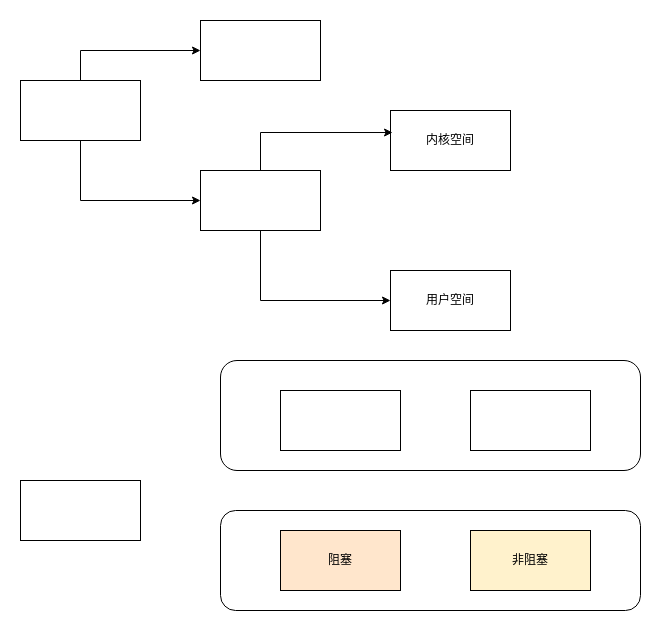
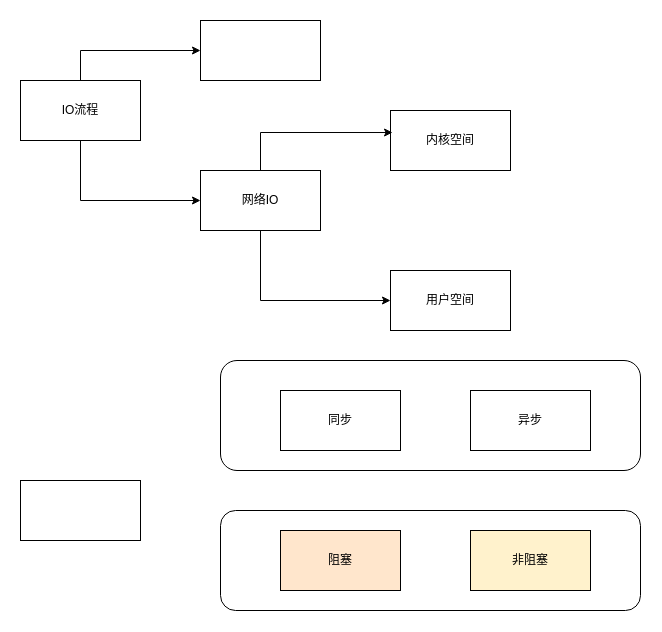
node "IO流程": added
node "网络IO": added
node "同步": added
node "异步": added
